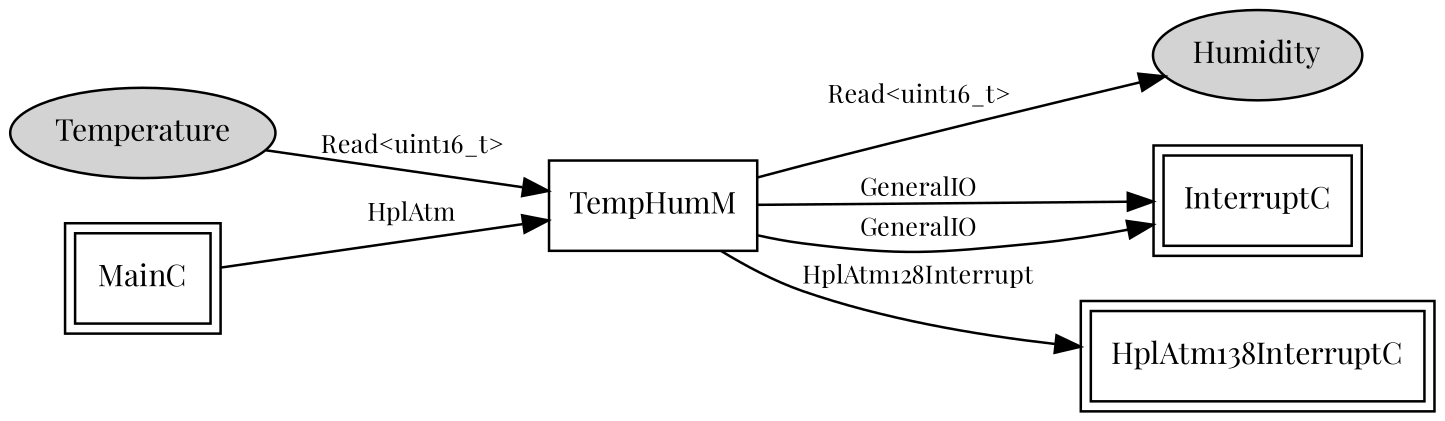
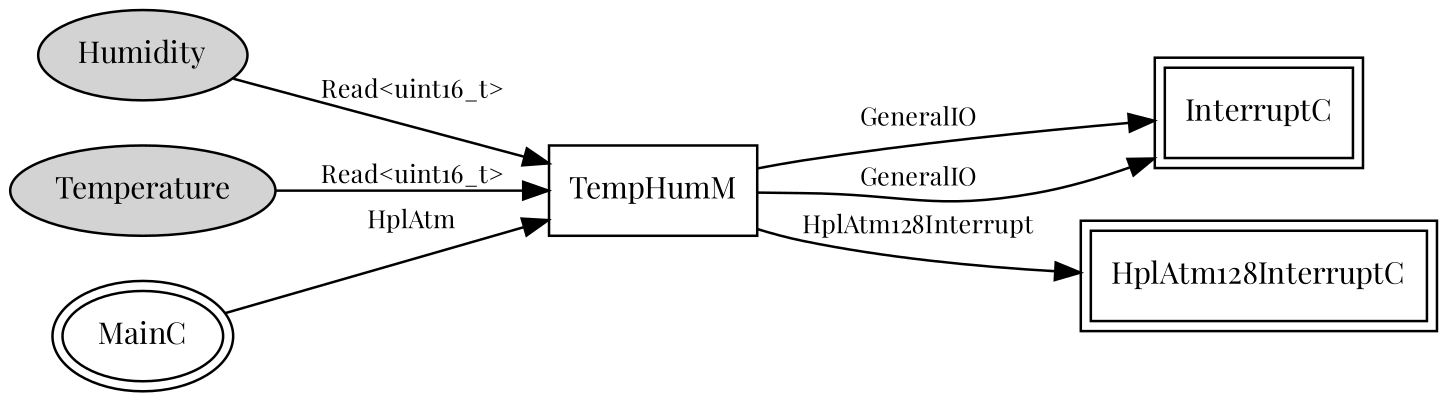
edge "TempHumM" -> "Humidity": reversed
node "MainC": shape box -> ellipse
node "HplAtm138InterruptC": label "HplAtm138InterruptC" -> "HplAtm128InterruptC"
